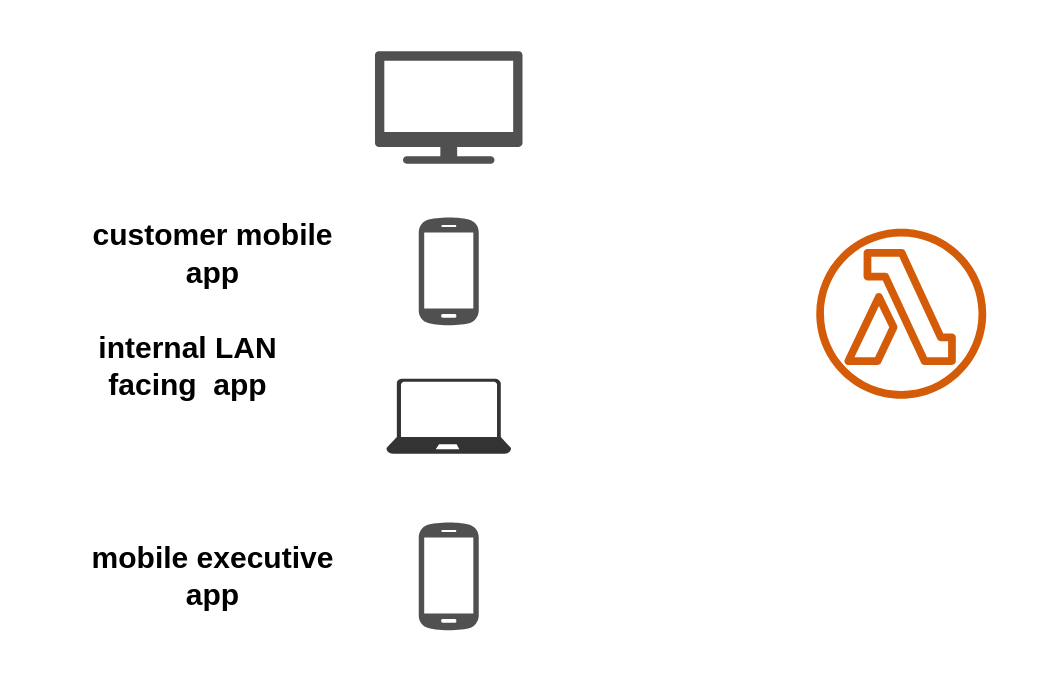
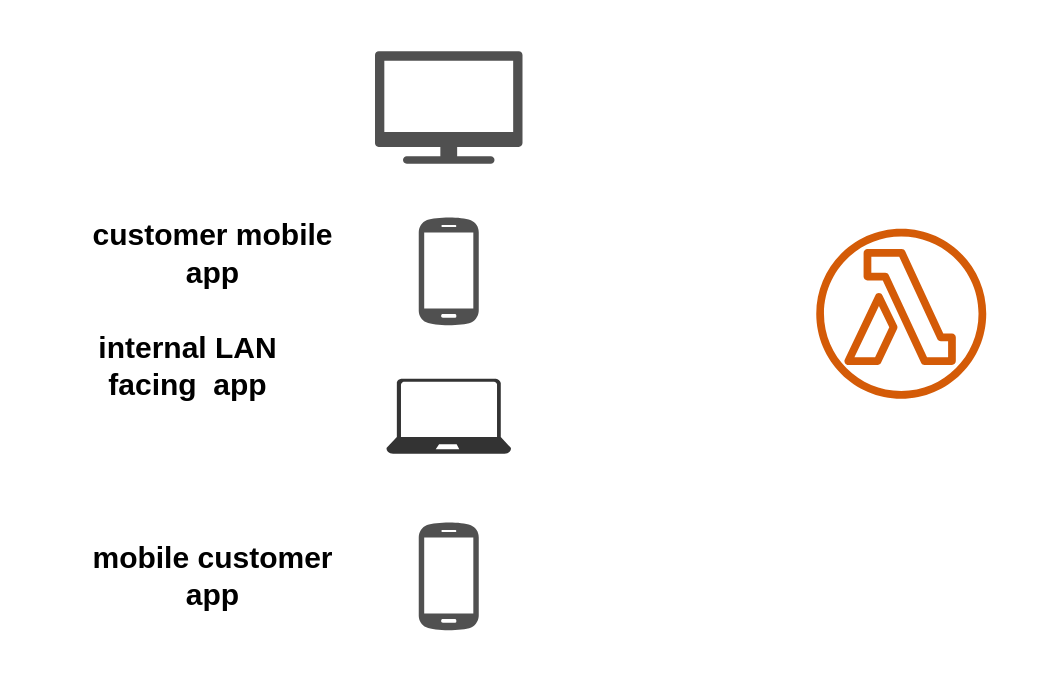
node "mobile executive app": label "mobile executive app" -> "mobile customer app"
